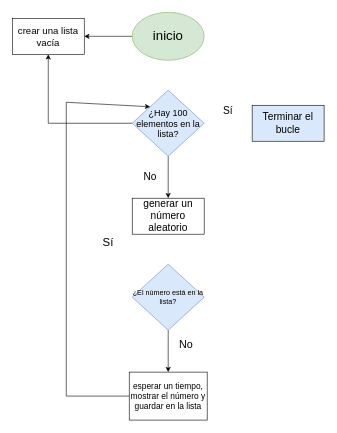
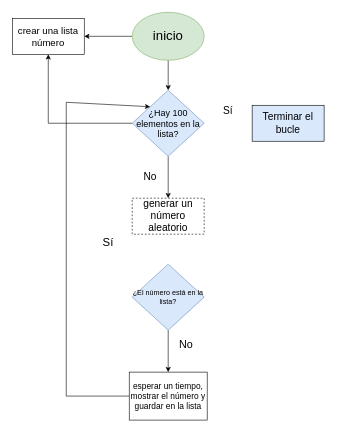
node "crear una lista vacía": label "crear una lista vacía" -> "crear una lista número"
edge "inicio" -> "¿Hay 100 elementos en la lista?": added
node "generar un número aleatorio": style solid -> dashed
